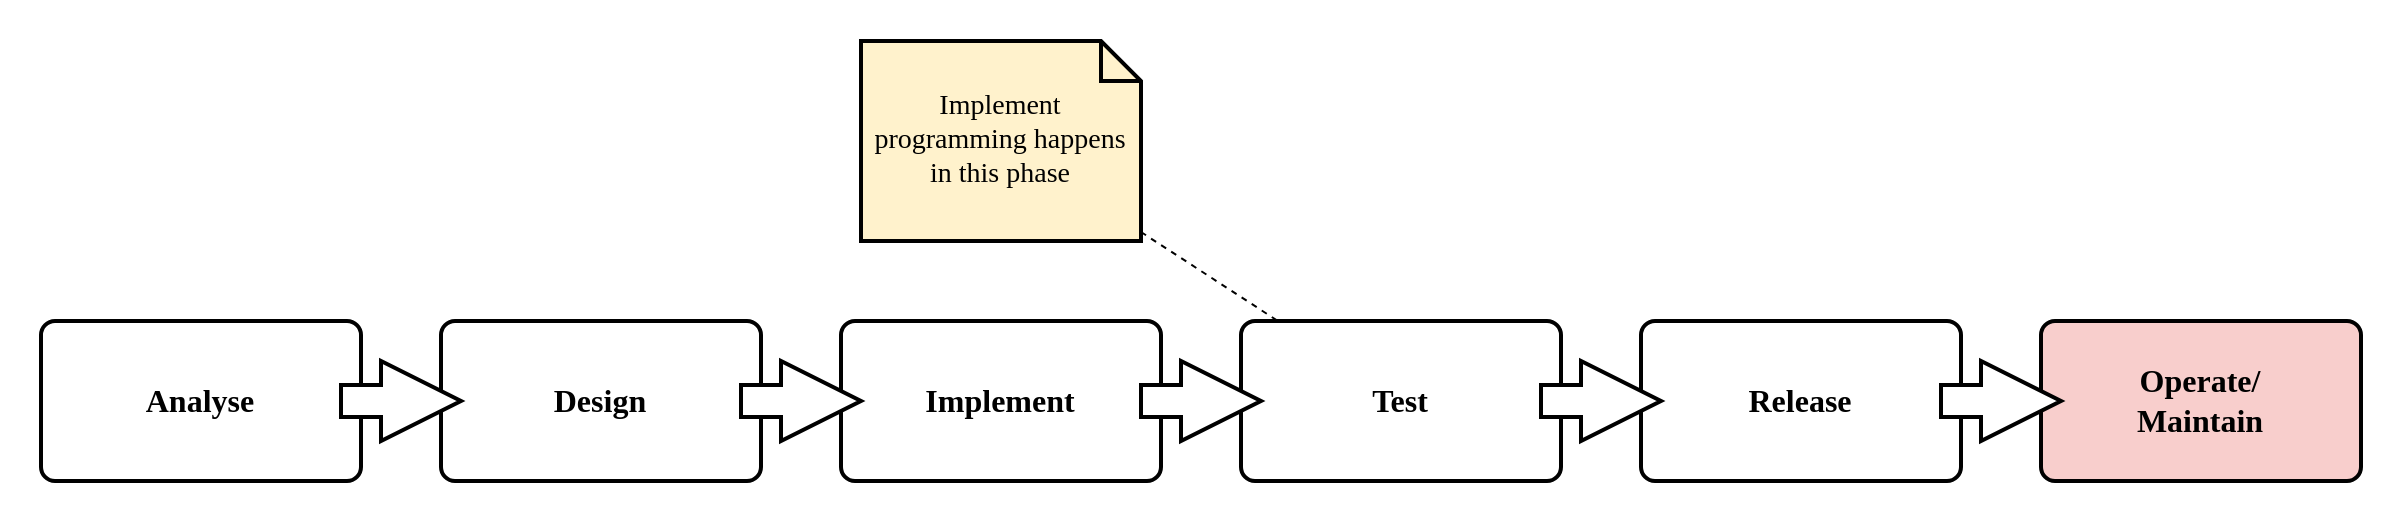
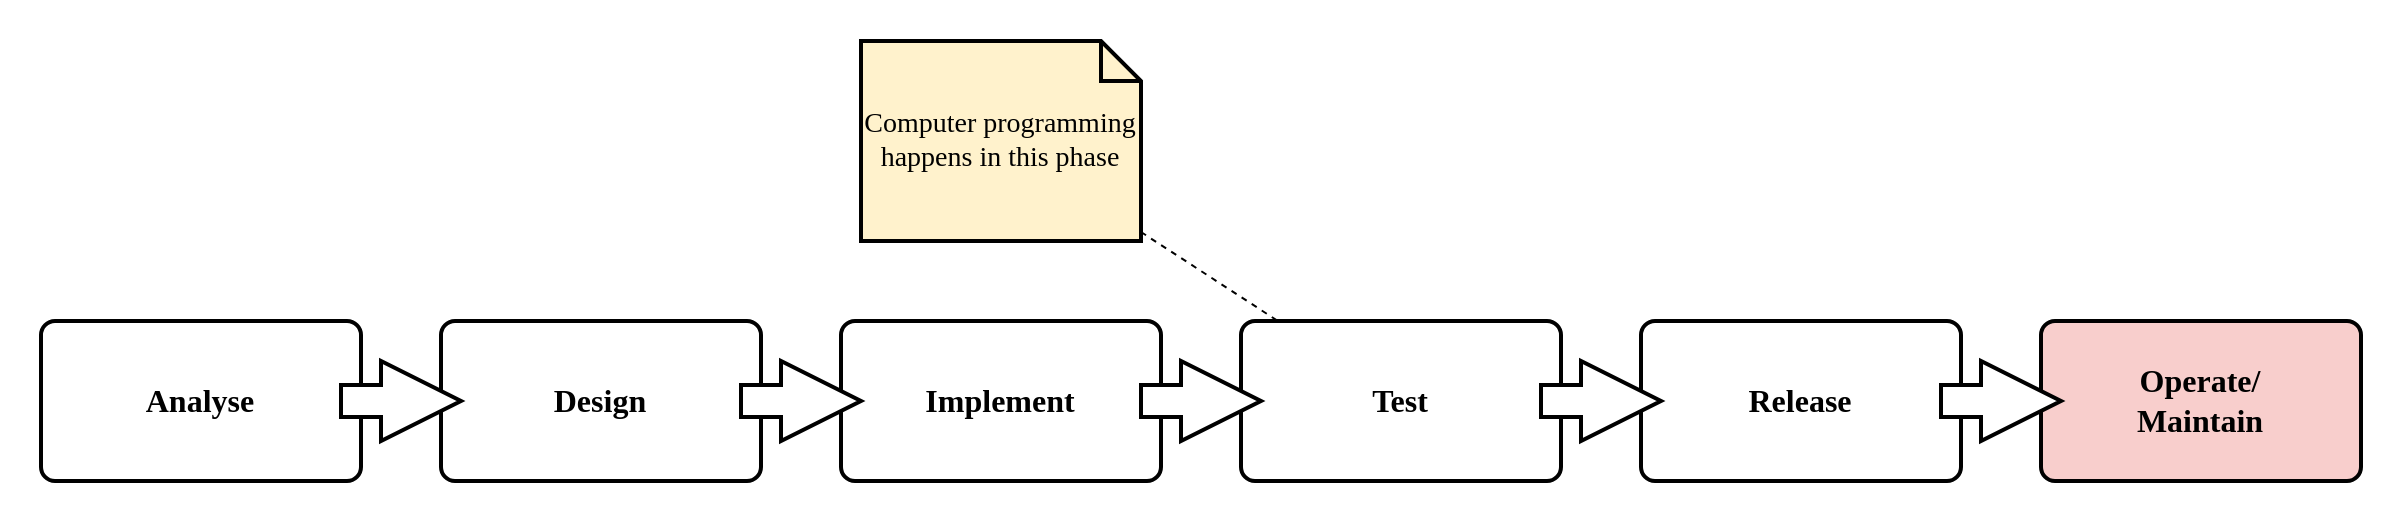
node "Implement programming happens in this phase": label "Implement programming happens in this phase" -> "Computer programming happens in this phase"
